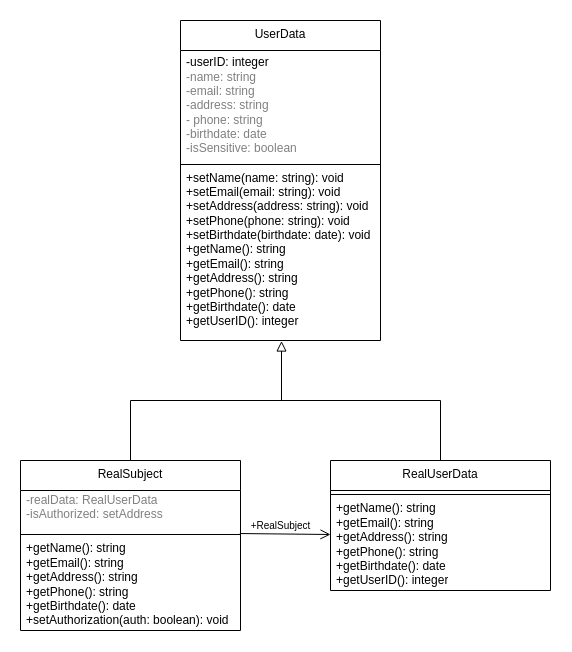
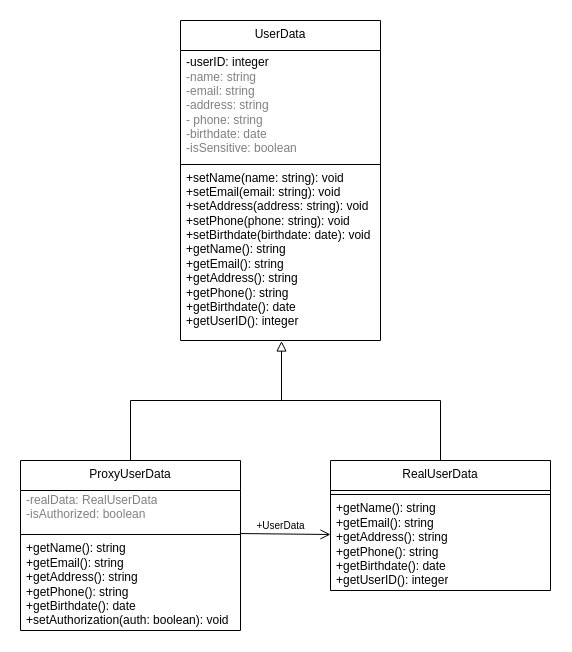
node "RealSubject": label "RealSubject" -> "ProxyUserData"
node "-realData: RealUserData -isAuthorized: setAddress": label "-realData: RealUserData -isAuthorized: setAddress" -> "-realData: RealUserData -isAuthorized: boolean"
node "+RealSubject": label "+RealSubject" -> "+UserData"
